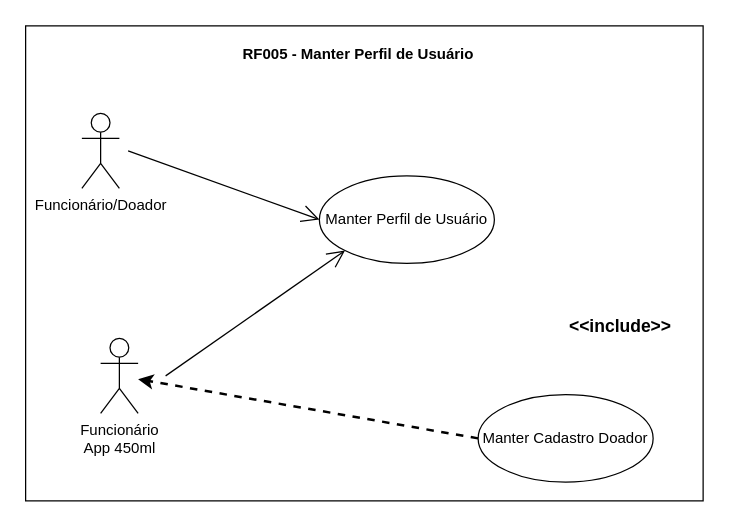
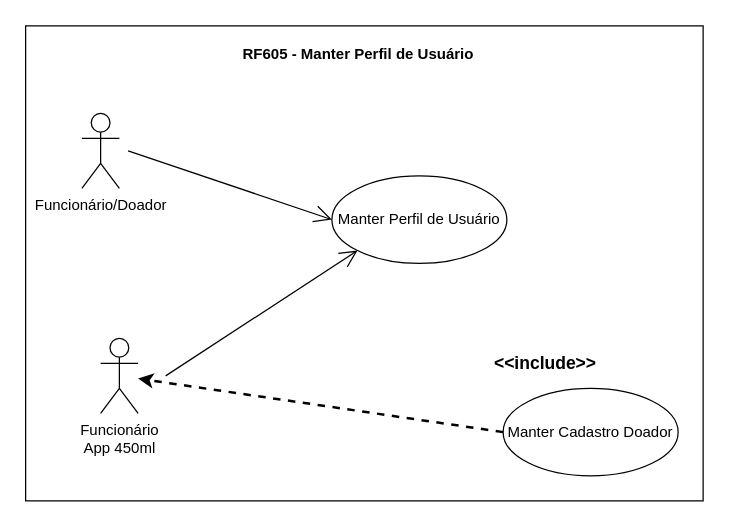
node "RF005 - Manter Perfil de Usuário": label "RF005 - Manter Perfil de Usuário" -> "RF605 - Manter Perfil de Usuário"
node "Manter Perfil de Usuário": moved (407, 219) -> (419, 219)
node "<<include>>": moved (621, 326) -> (546, 363)
node "Manter Cadastro Doador": moved (566, 438) -> (591, 432)
